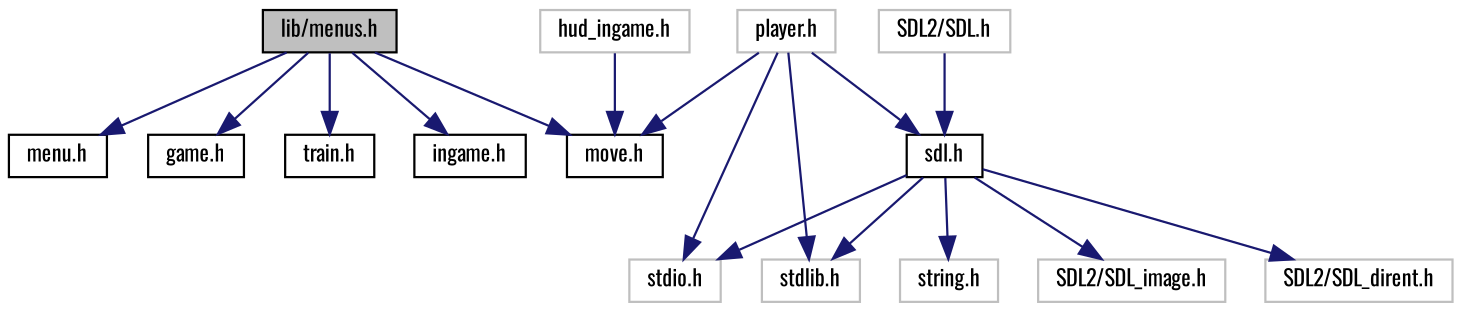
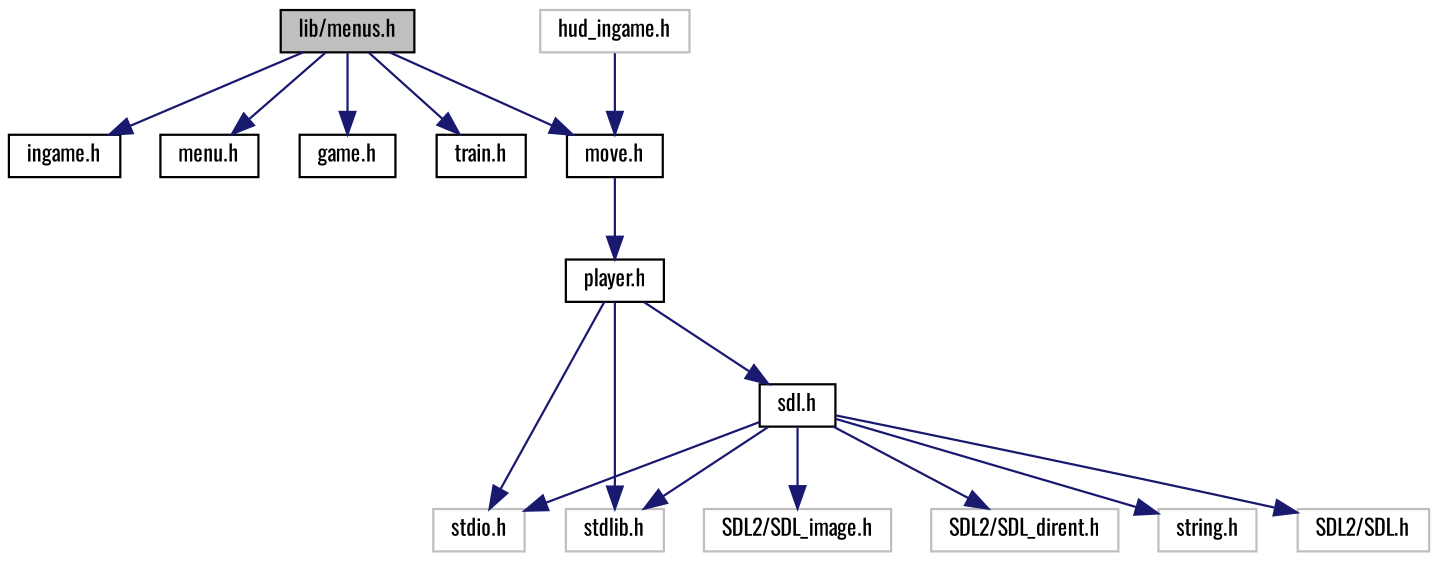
node "player.h": color grey75 -> black
edge "SDL2/SDL.h" -> "sdl.h": reversed
edge "player.h" -> "move.h": reversed
